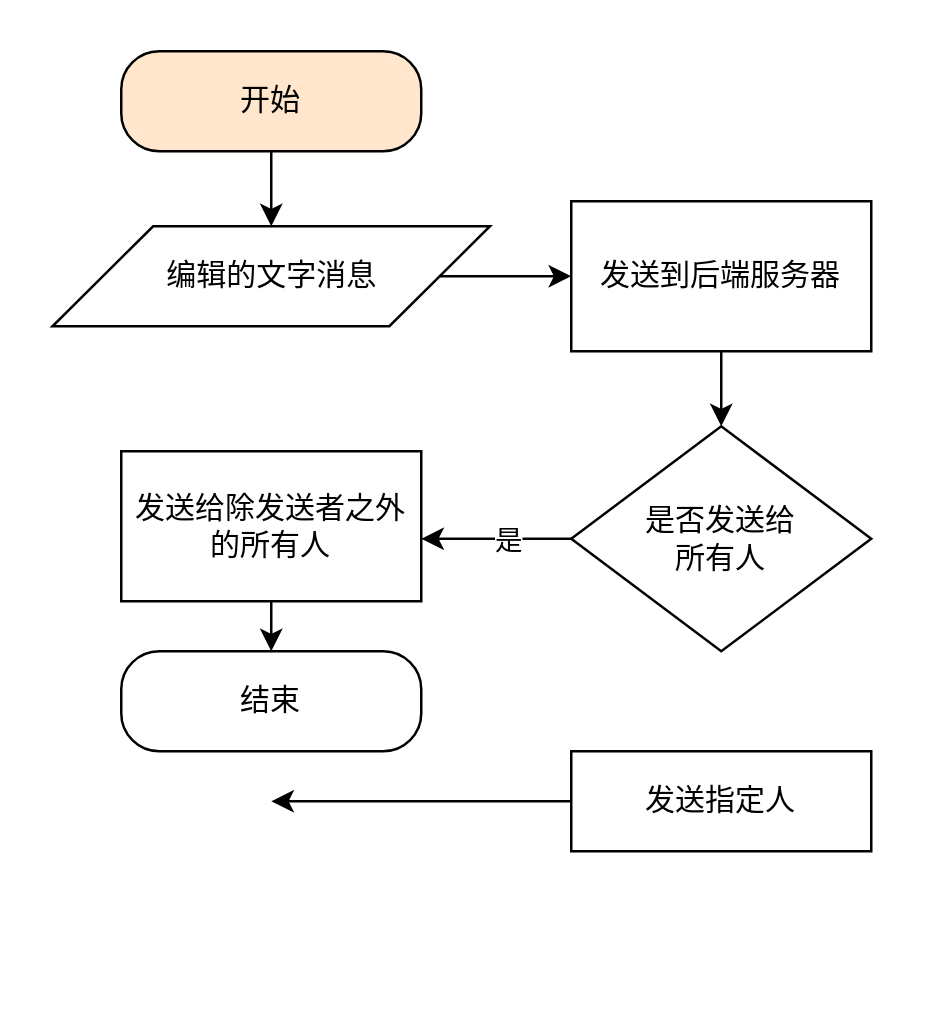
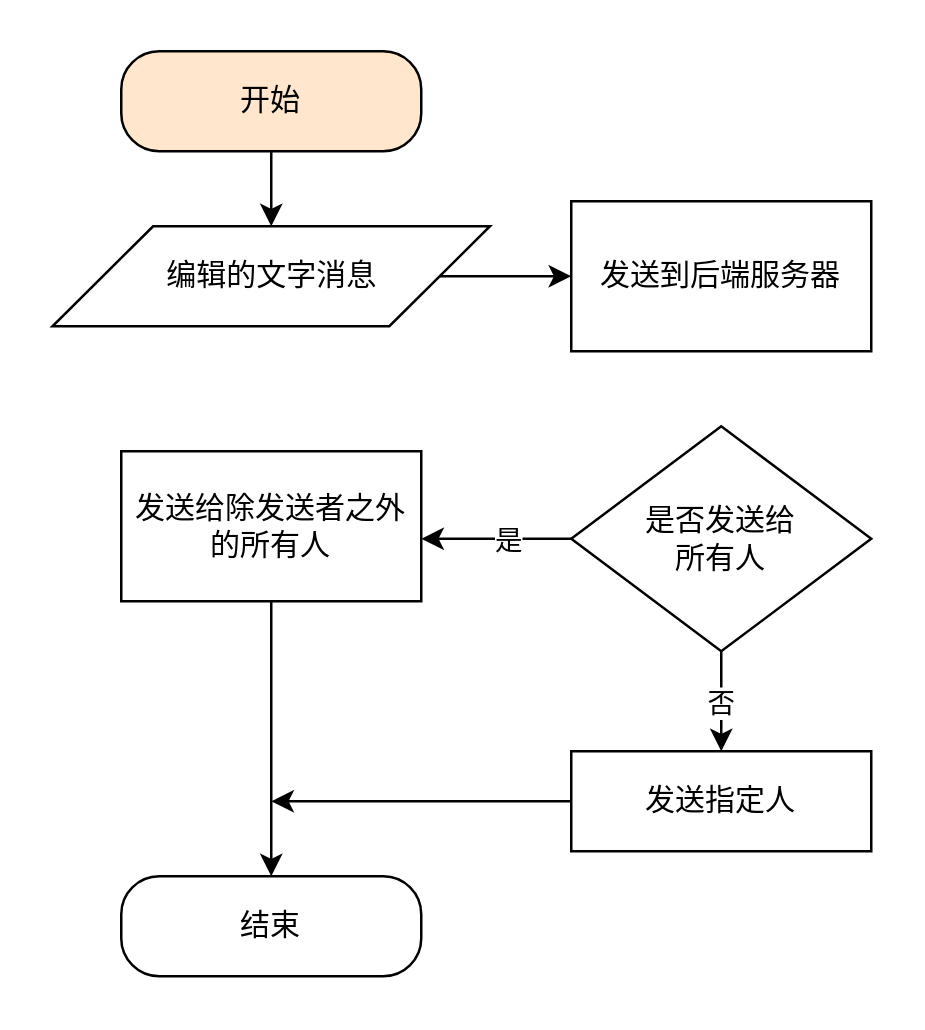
edge "发送到后端服务器" -> "是否发送给 所有人": removed
edge "是否发送给 所有人" -> "发送指定人": added, label "否"
node "结束": moved (271, 701) -> (271, 926)
